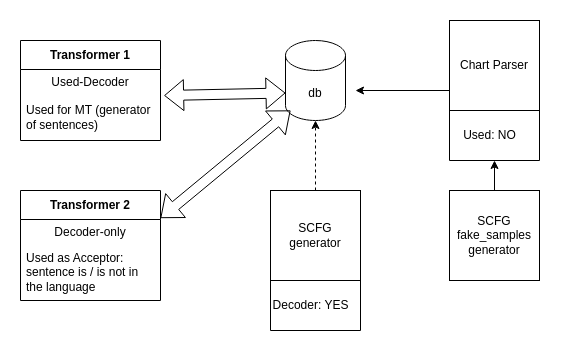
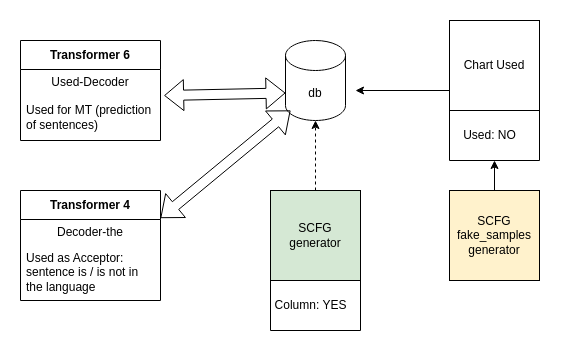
node "Transformer 1": label "Transformer 1" -> "Transformer 6"
node "Chart Parser": label "Chart Parser" -> "Chart Used"
node "Used for MT (generator of sentences)": label "Used for MT (generator of sentences)" -> "Used for MT (prediction of sentences)"
node "Transformer 2": label "Transformer 2" -> "Transformer 4"
node "Decoder-only": label "Decoder-only" -> "Decoder-the"
node "SCFG generator": fillcolor #ffffff -> #d5e8d4
node "SCFG fake_samples generator": fillcolor #ffffff -> #fff2cc
node "Decoder: YES": label "Decoder: YES" -> "Column: YES"
